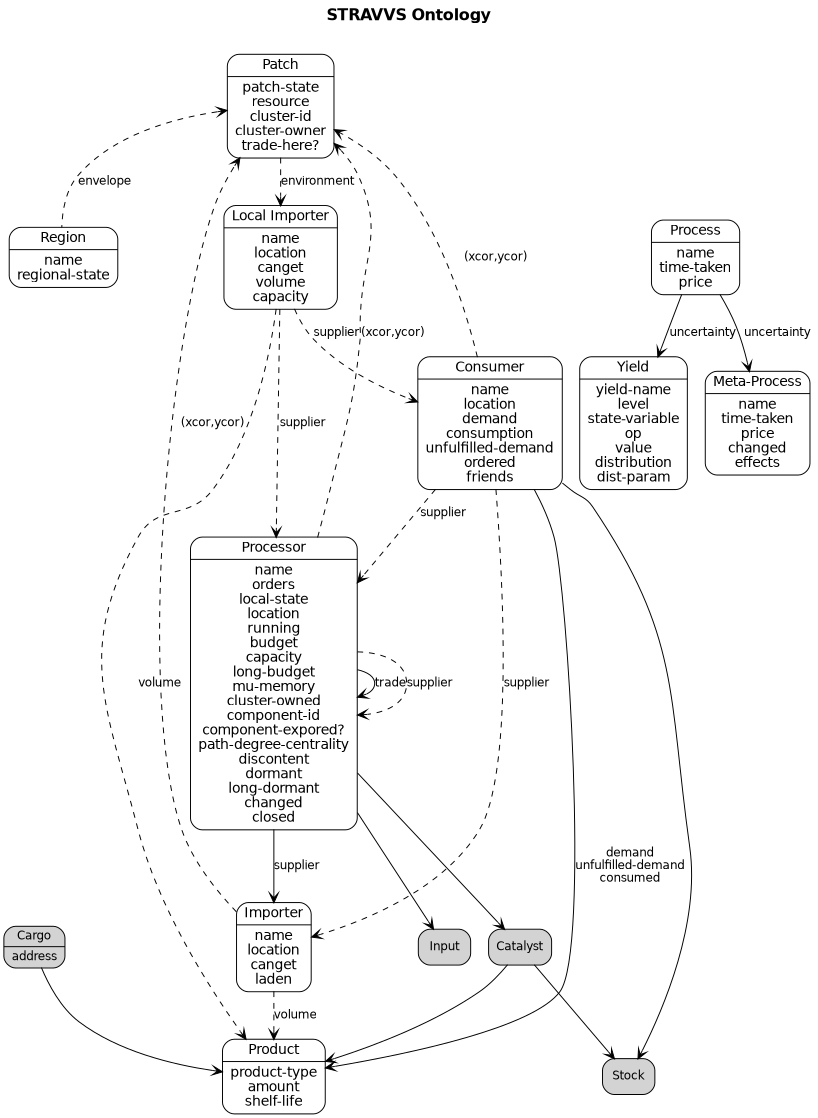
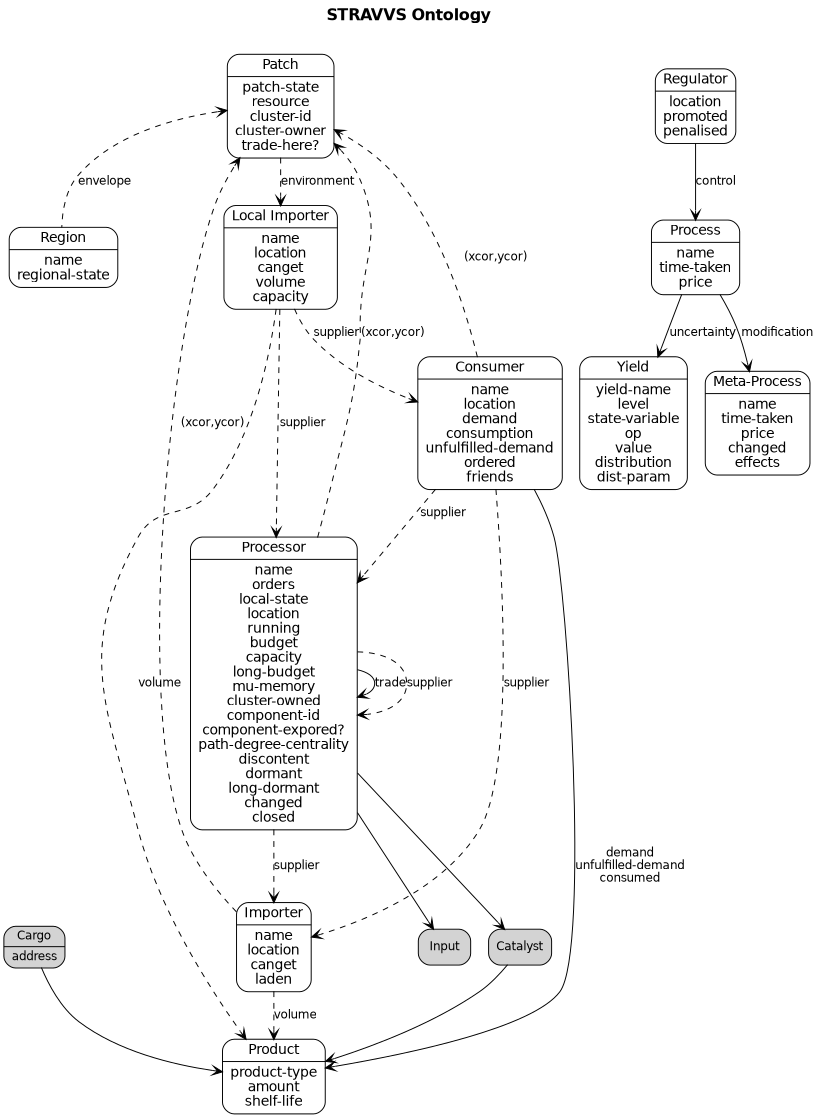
node "Regulator": added
edge "Process" -> "Meta-Process": label "uncertainty" -> "modification"
edge "Processor" -> "Importer": style solid -> dashed
node "Stock": removed
